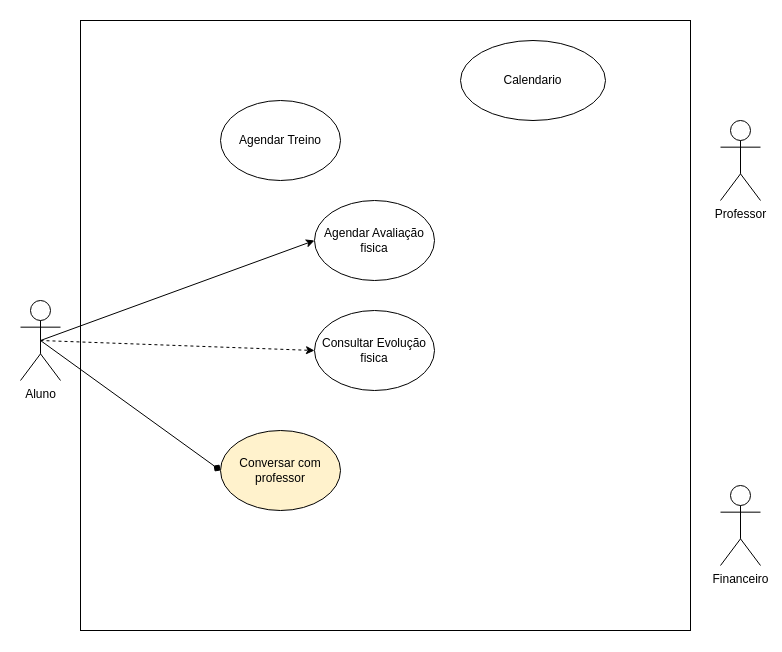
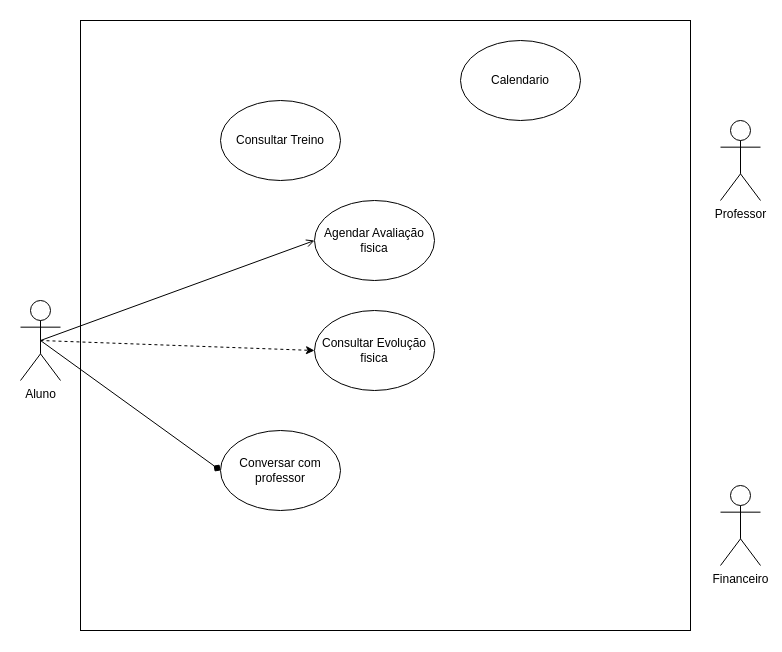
node "Calendario": size 145x80 -> 120x80
node "Agendar Treino": label "Agendar Treino" -> "Consultar Treino"
edge "Aluno" -> "Agendar Avaliação fisica": arrowhead classic -> open
node "Conversar com professor": fillcolor #fff2cc -> #ffffff
